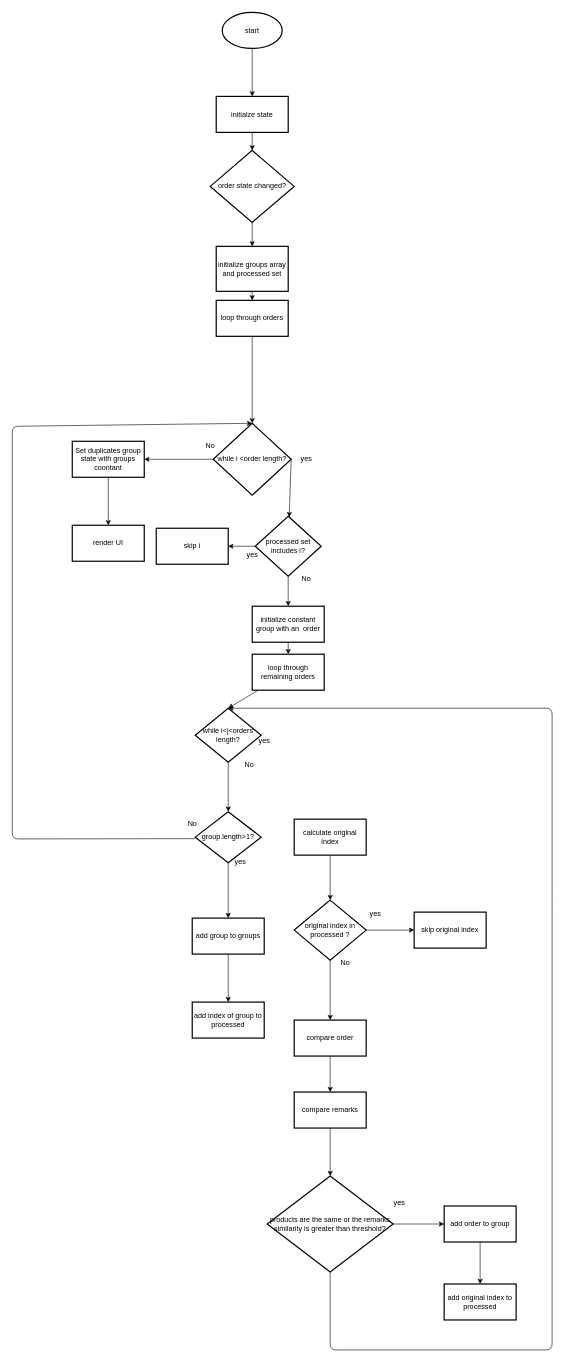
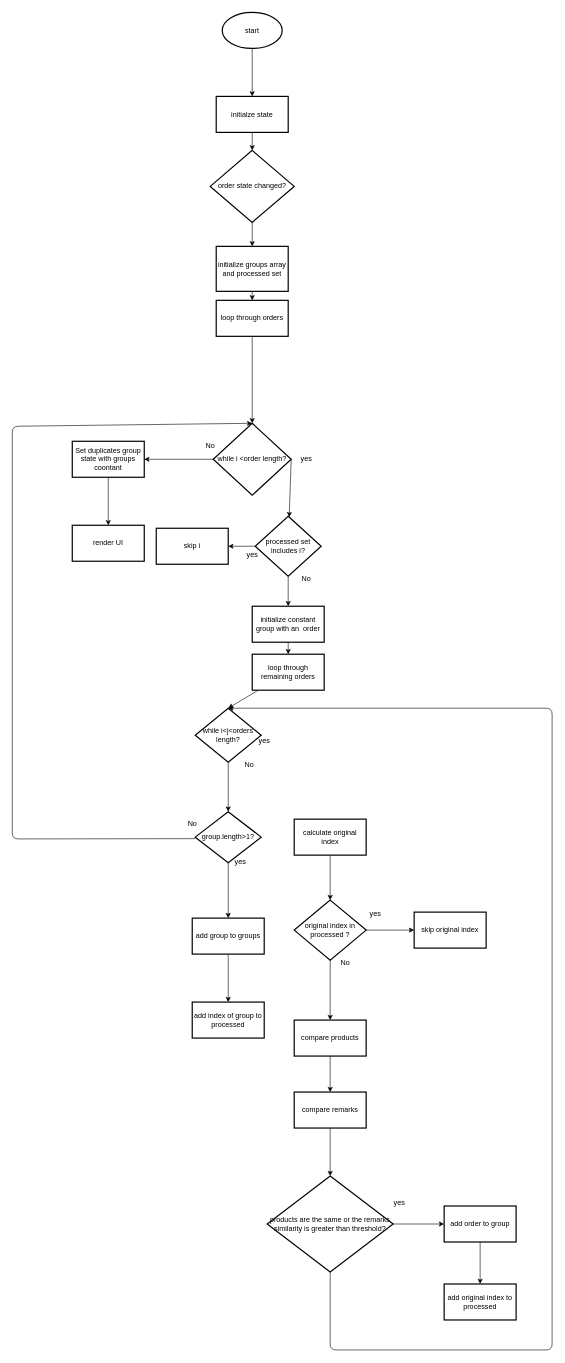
node "compare order": label "compare order" -> "compare products"
